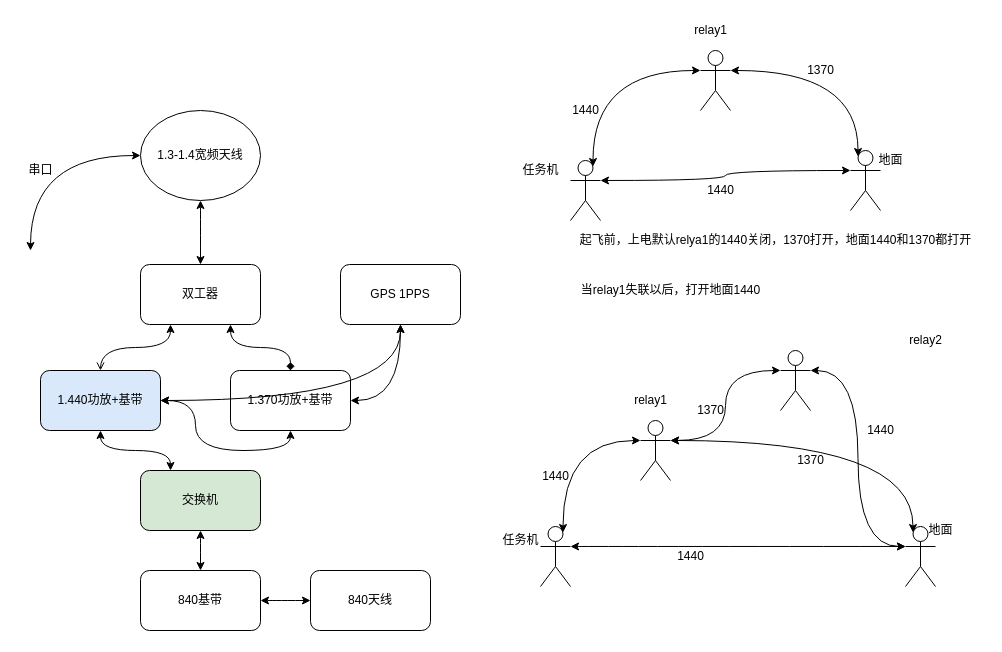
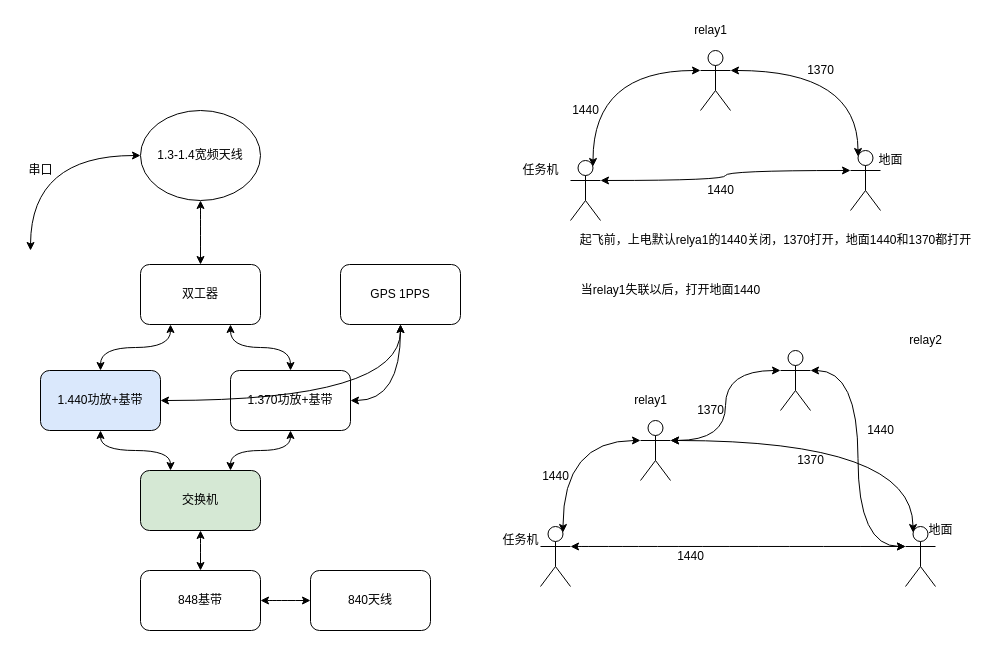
edge "双工器" -- "1.440功放+基带": arrowhead open -> classic
edge "双工器" -- "1.370功放+基带": arrowhead diamond -> classic
edge "1.440功放+基带" -- "1.370功放+基带": now "交换机" -- "1.370功放+基带"
node "840基带": label "840基带" -> "848基带"
